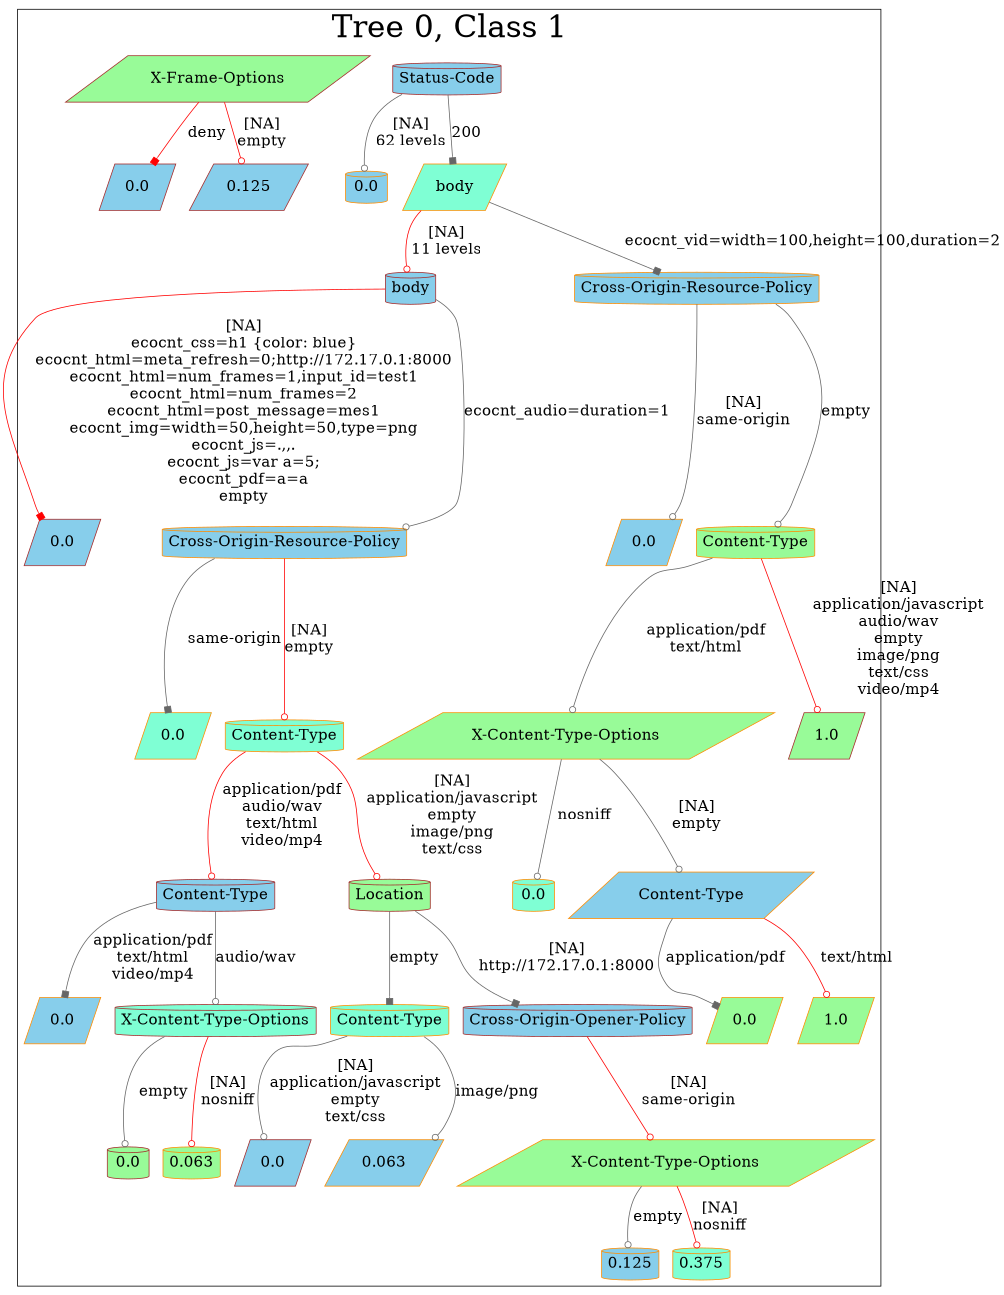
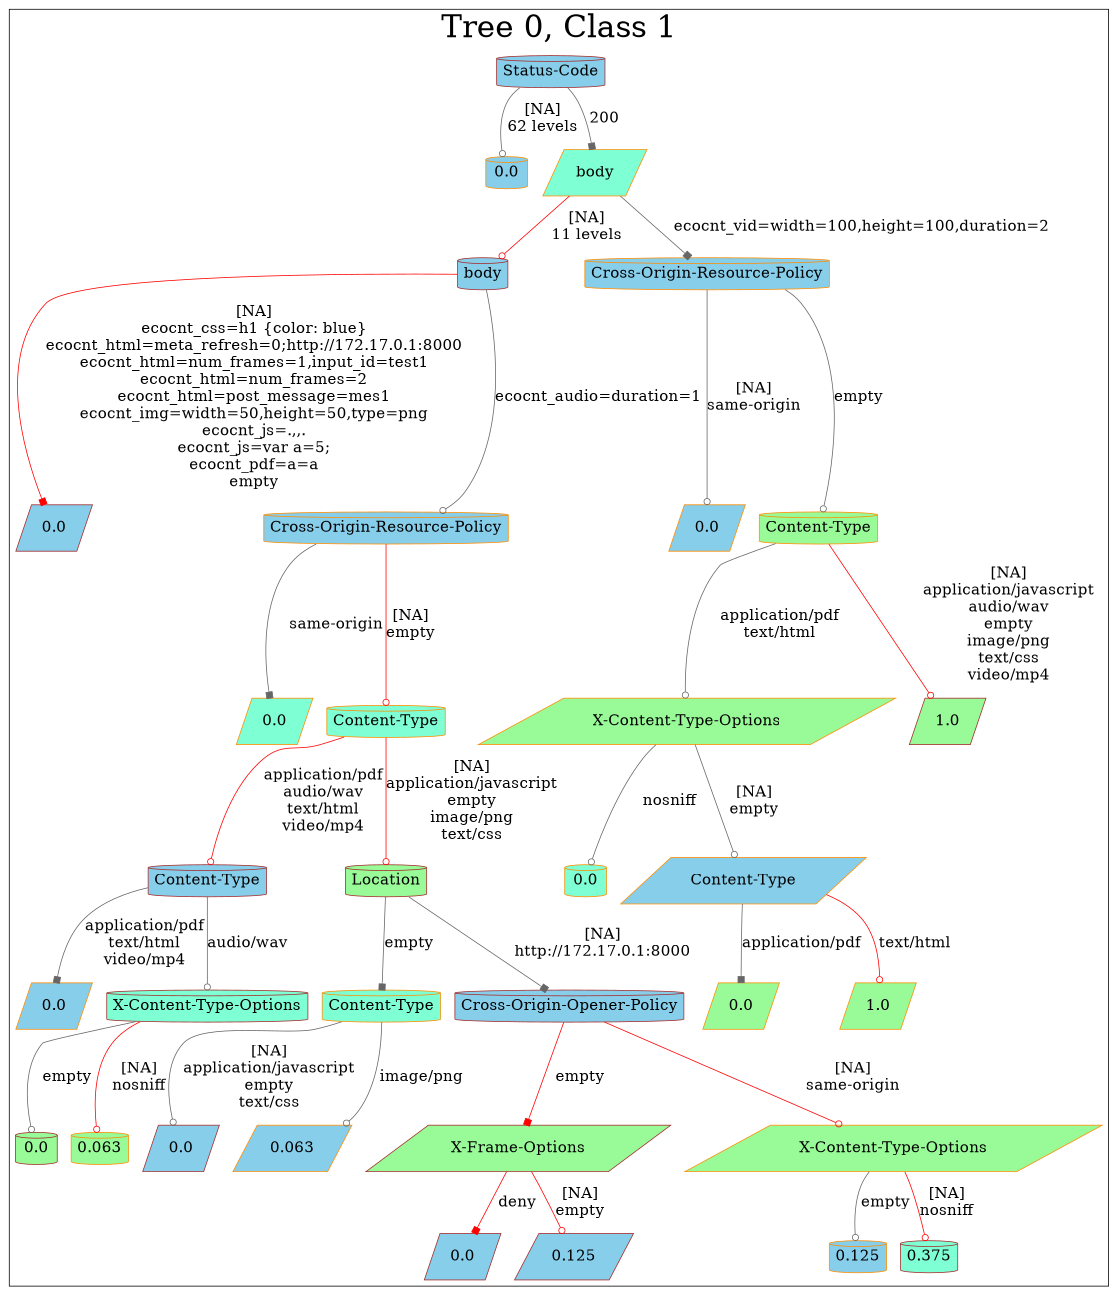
edge "Cross-Origin-Opener-Policy" -> "X-Frame-Options": added, label "empty"
node "0.375": color darkorange -> brown
